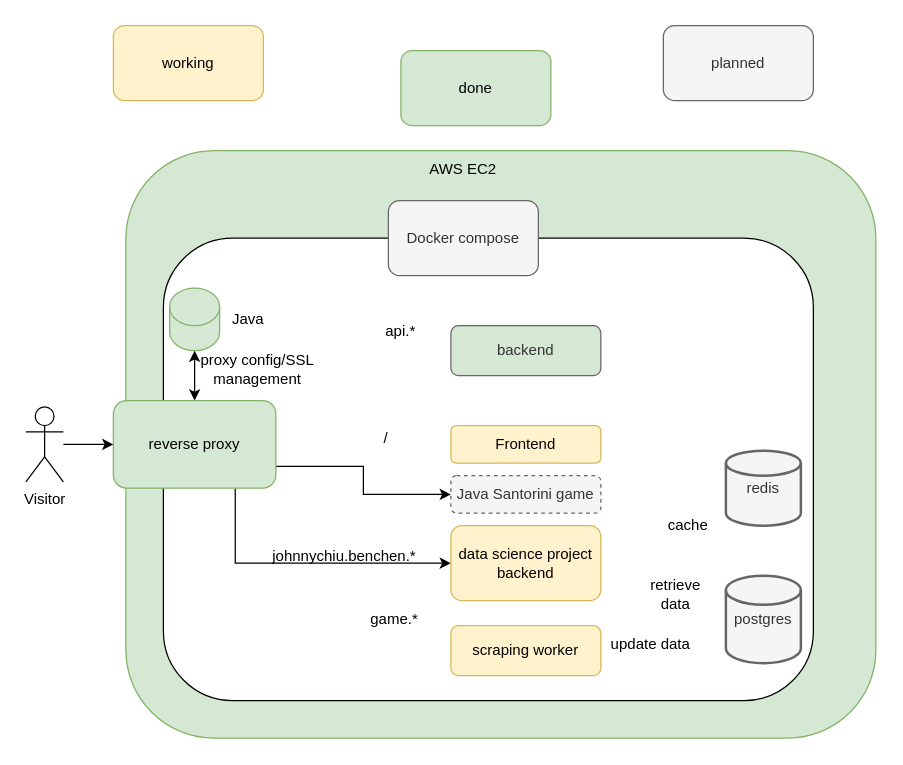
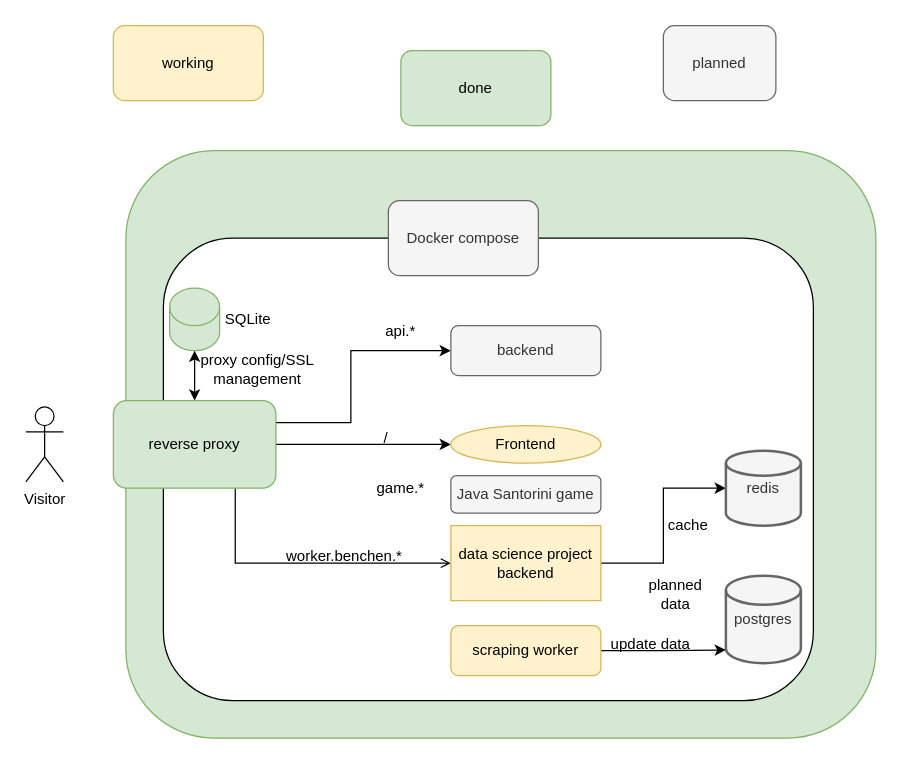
node "planned": size 150x75 -> 113x75
node "AWS EC2": removed
node "Java": label "Java" -> "SQLite"
node "backend": fillcolor #d5e8d4 -> #f5f5f5
edge "reverse proxy" -> "backend": added
edge "Visitor" -> "reverse proxy": removed
edge "reverse proxy" -> "Frontend": added
node "Frontend": shape rounded rectangle -> ellipse
edge "reverse proxy" -> "Java Santorini game": removed
node "Java Santorini game": style dashed -> solid
edge "data science project backend" -> "redis": added
node "johnnychiu.benchen.*": label "johnnychiu.benchen.*" -> "worker.benchen.*"
edge "reverse proxy" -> "data science project backend": arrowhead classic -> open
node "data science project backend": shape rounded rectangle -> rectangle
node "retrieve data": label "retrieve data" -> "planned data"
node "game.*": moved (394, 619) -> (401, 488)
edge "scraping worker" -> "postgres": added
